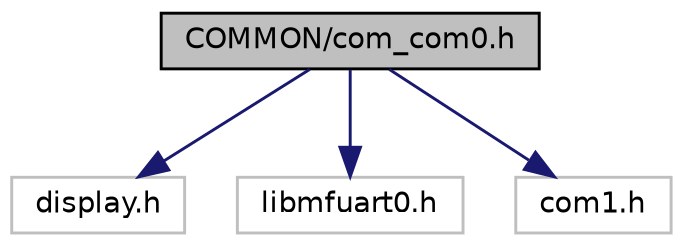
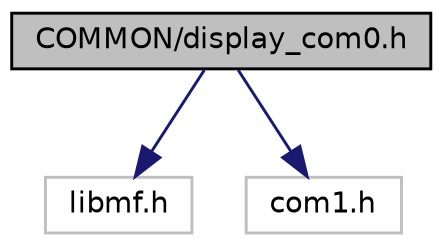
node "COMMON/com_com0.h": label "COMMON/com_com0.h" -> "COMMON/display_com0.h"
node "display.h": label "display.h" -> "libmf.h"
node "libmfuart0.h": removed
